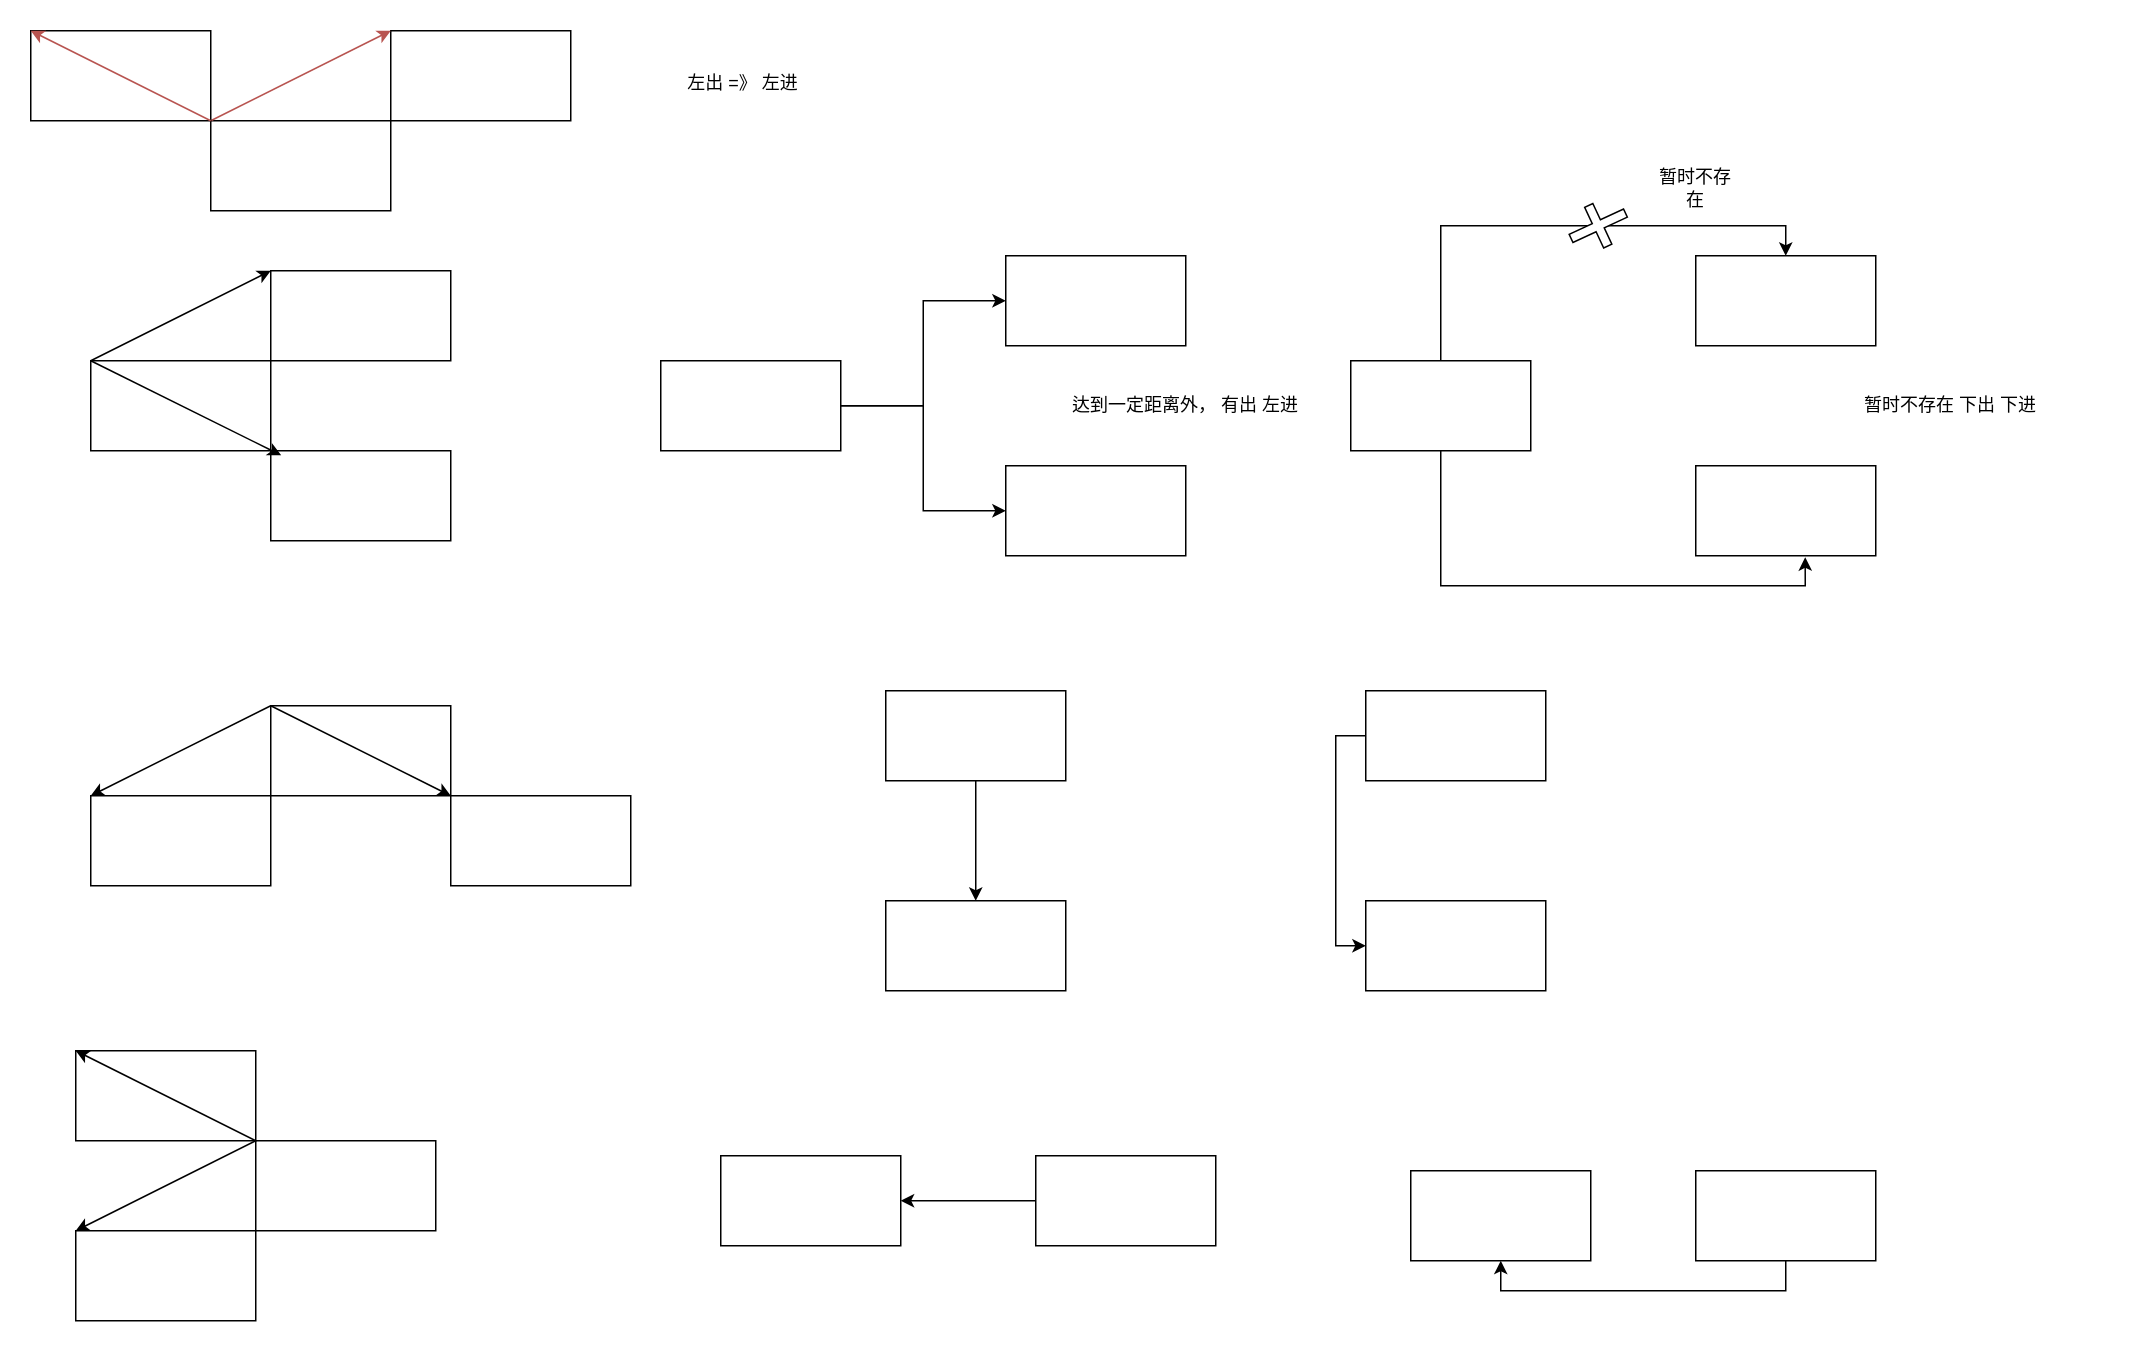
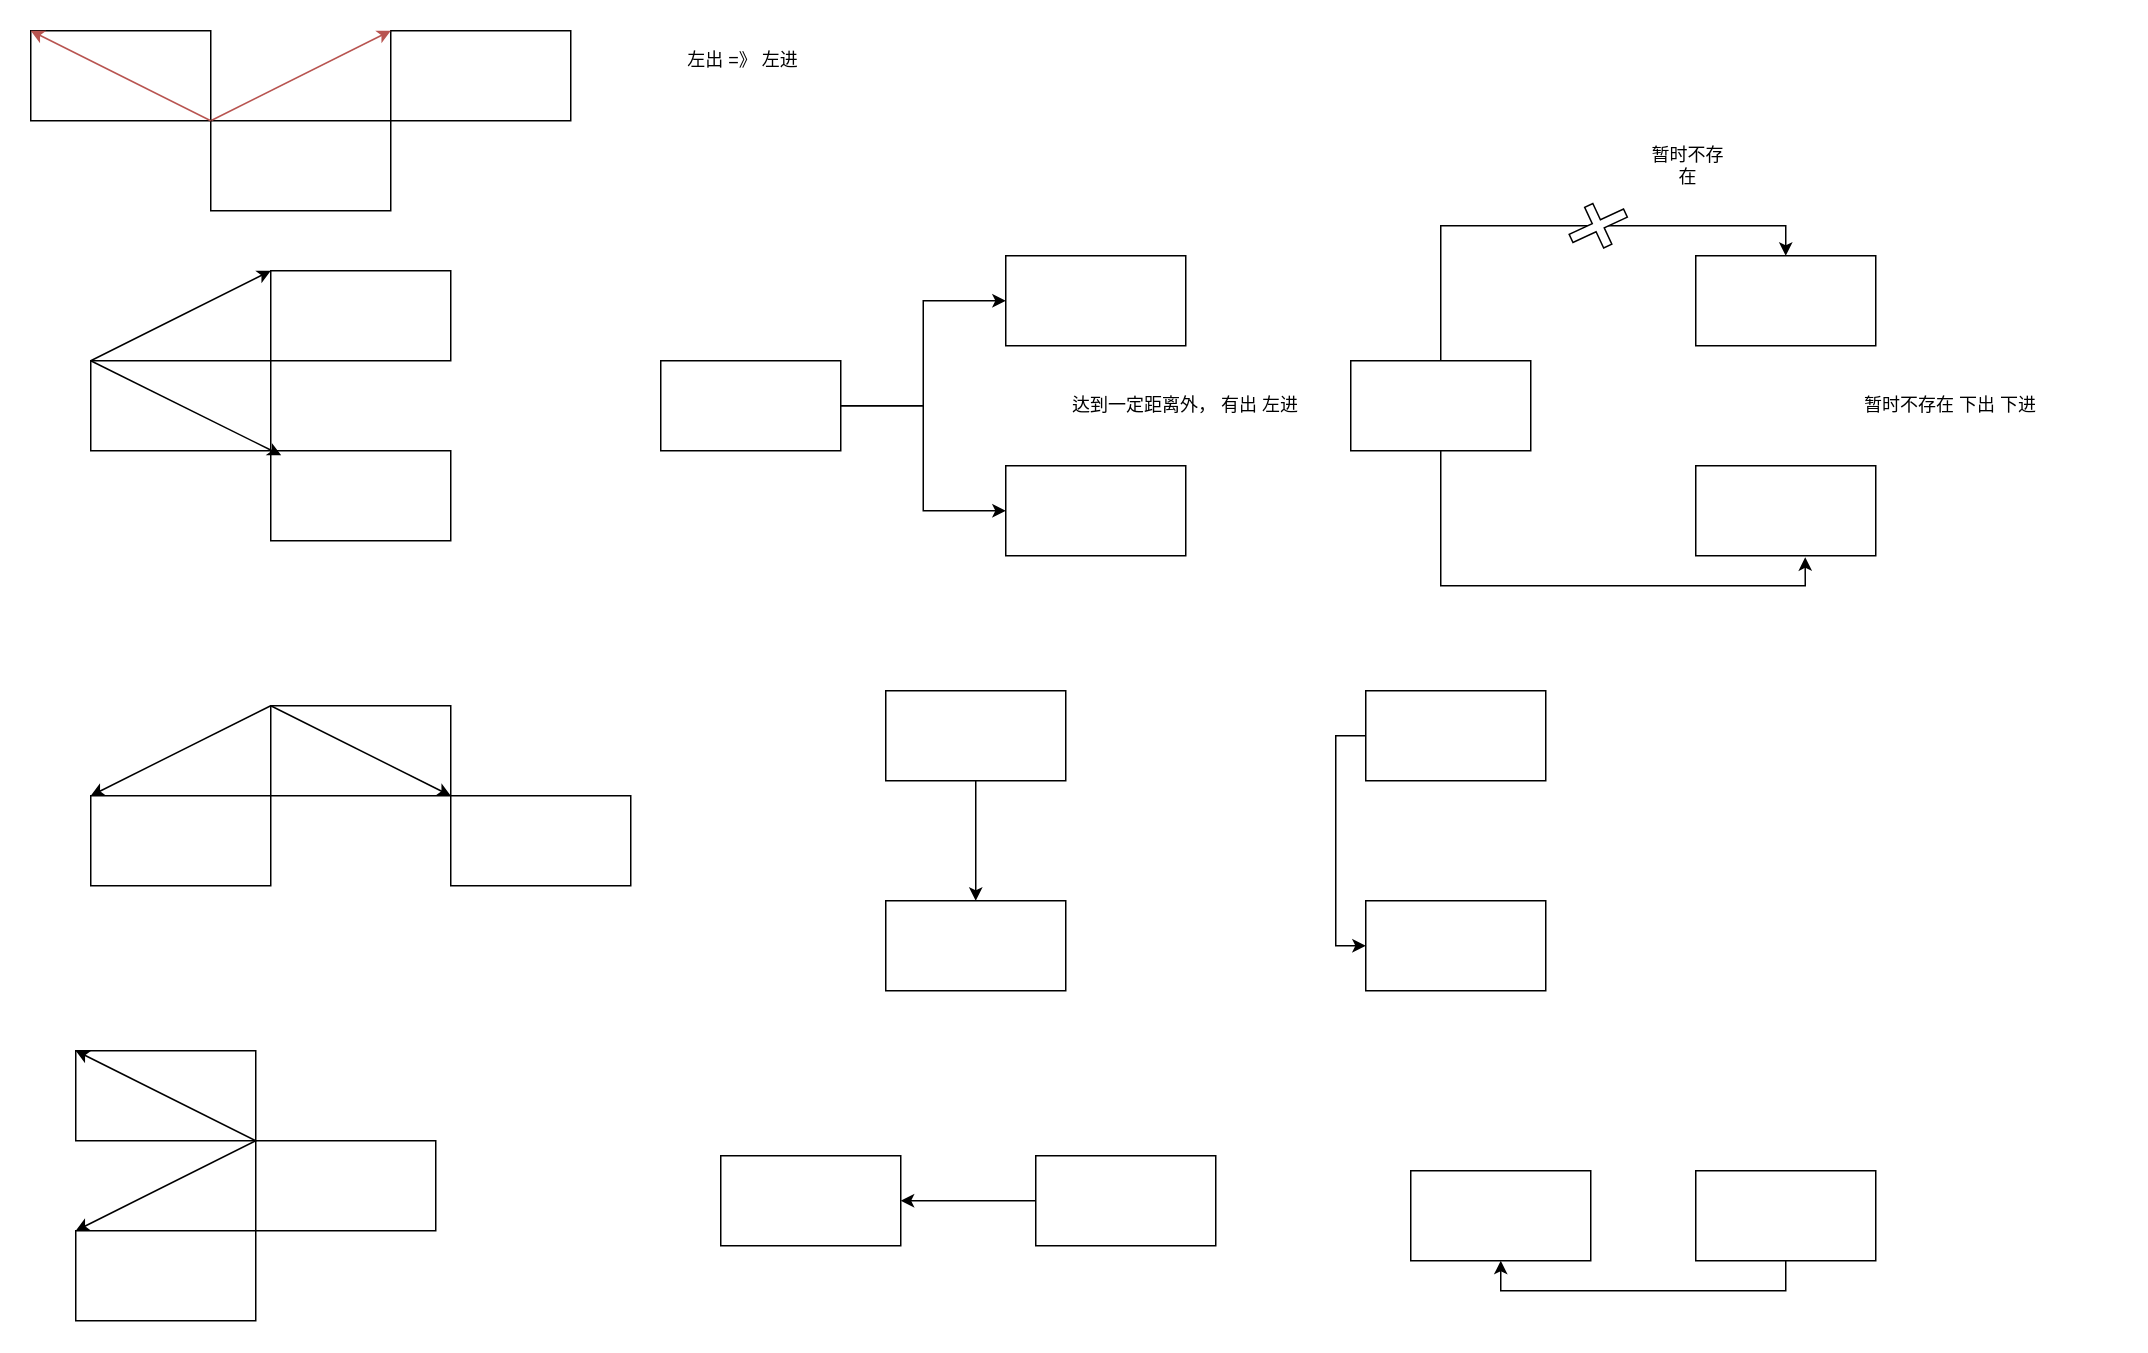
node "左出 =》 左进": moved (743, 83) -> (743, 61)
node "暂时不存在": moved (1696, 188) -> (1688, 166)
